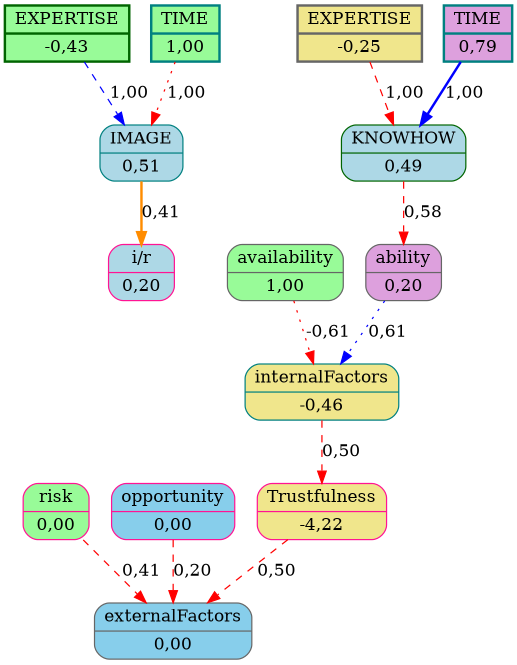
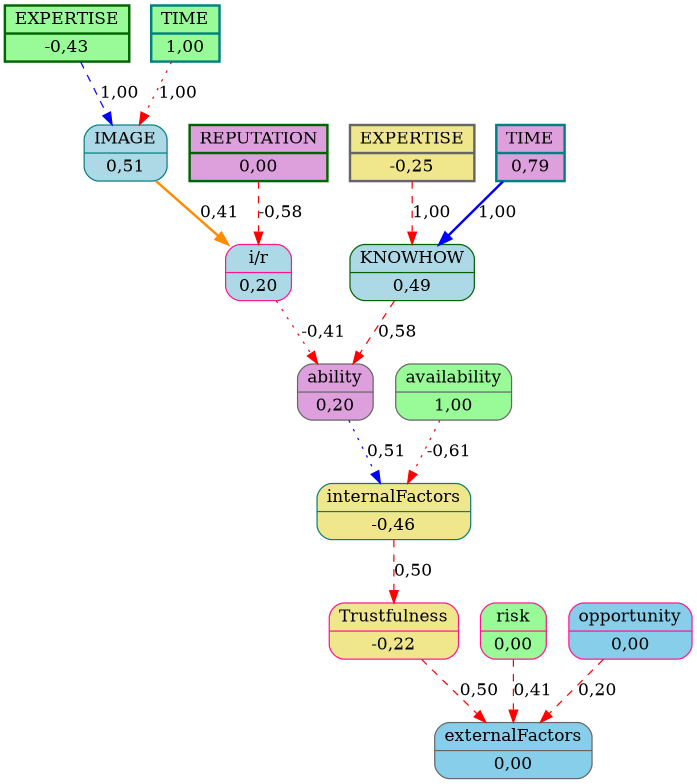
node "REPUTATION": added
edge "i/r" -> "ability": added, label "-0,41"
edge "ability" -> "internalFactors": label "0,61" -> "0,51"
node "Trustfulness": text "-4,22" -> "-0,22"
